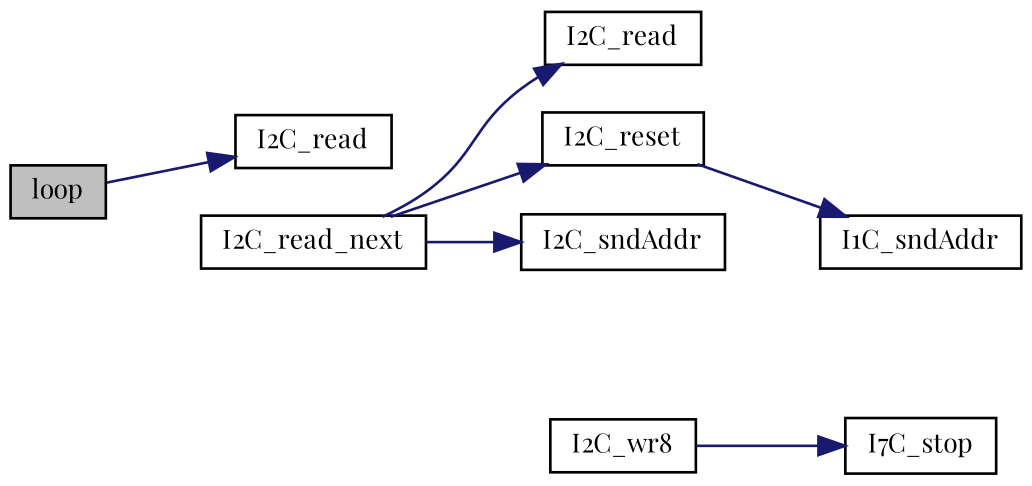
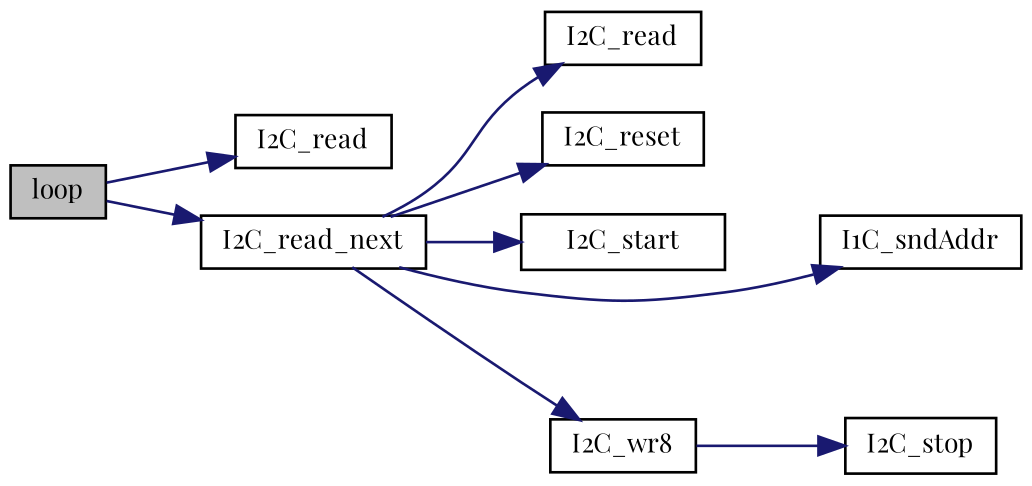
edge "I2C_reset" -> "I1C_sndAddr": now "I2C_read_next" -> "I1C_sndAddr"
edge "loop" -> "I2C_read_next": added
node "I2C_sndAddr": label "I2C_sndAddr" -> "I2C_start"
edge "I2C_read_next" -> "I2C_wr8": added
node "I7C_stop": label "I7C_stop" -> "I2C_stop"
